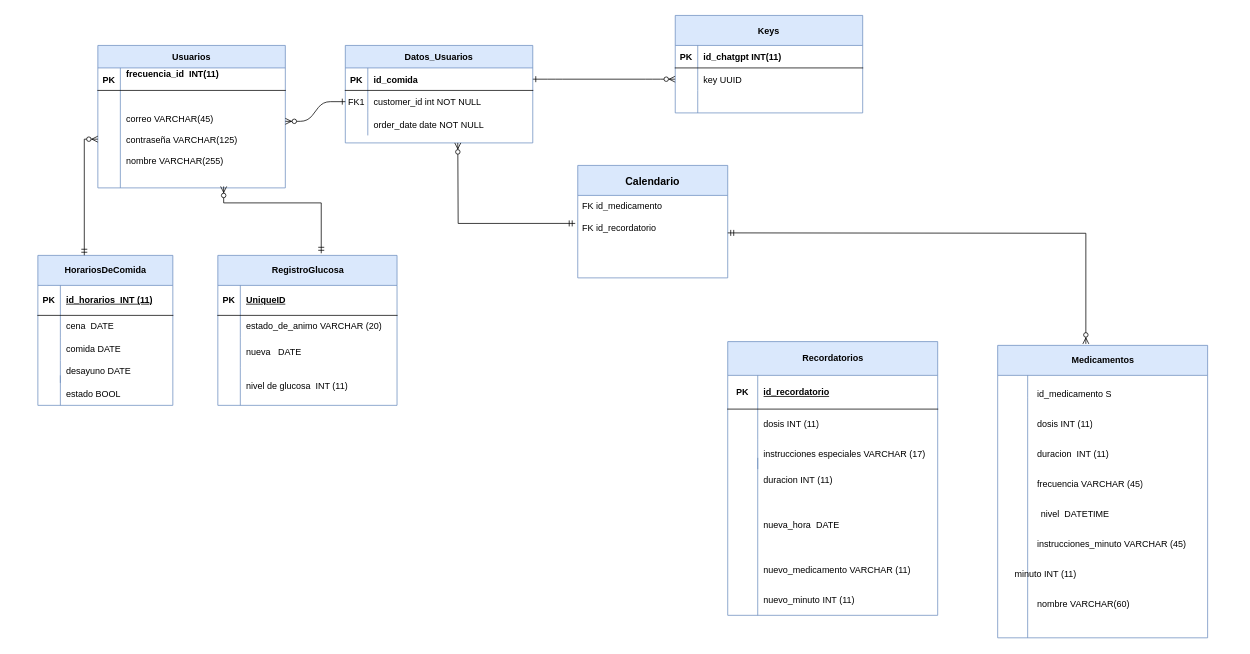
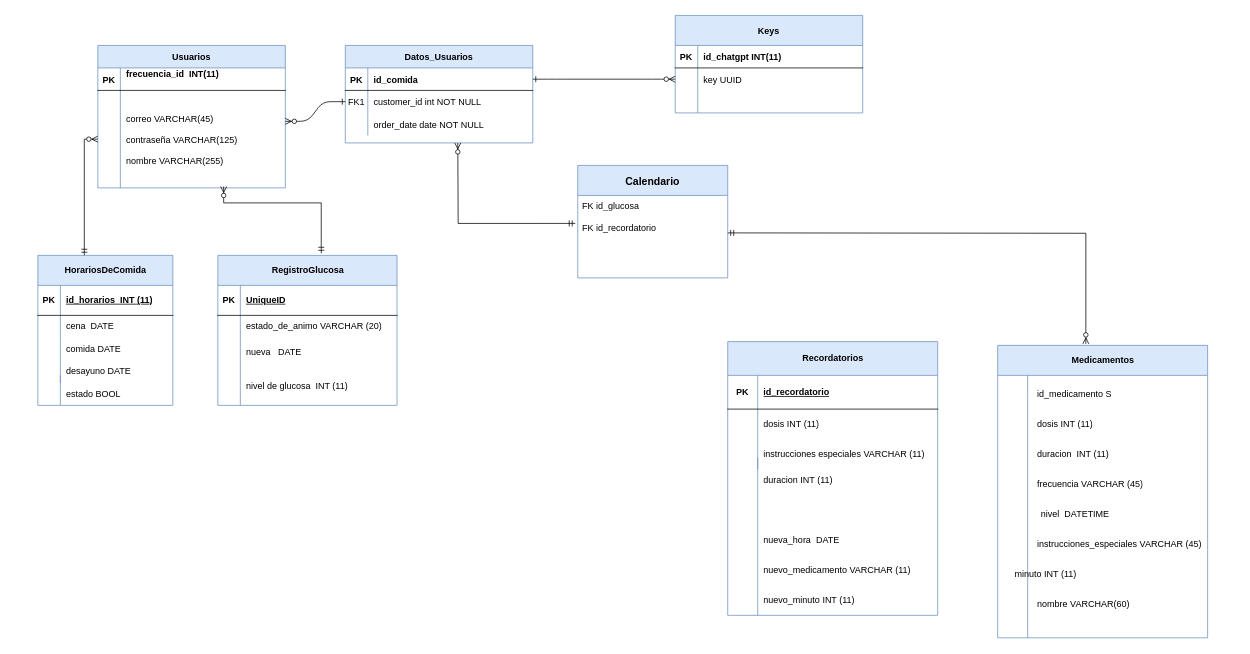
node "FK id_medicamento": label "FK id_medicamento" -> "FK id_glucosa"
node "instrucciones especiales VARCHAR (17)": label "instrucciones especiales VARCHAR (17)" -> "instrucciones especiales VARCHAR (11)"
node "nueva_hora DATE": moved (833, 525) -> (833, 540)
node "instrucciones_minuto VARCHAR (45)": label "instrucciones_minuto VARCHAR (45)" -> "instrucciones_especiales VARCHAR (45)"
